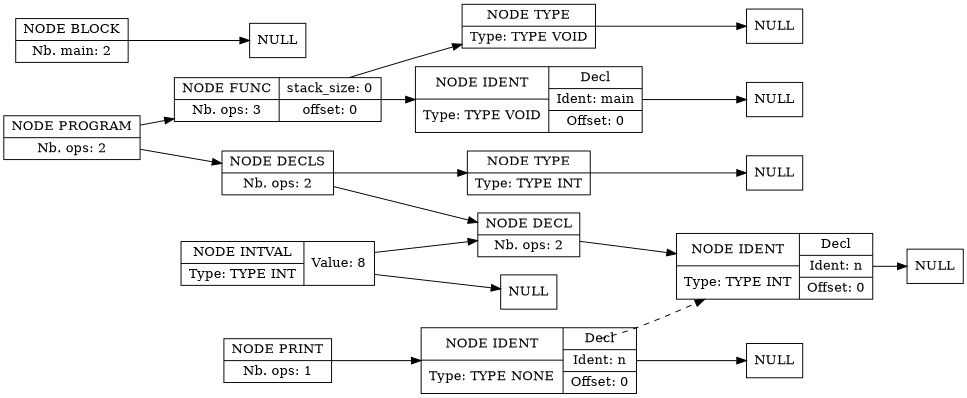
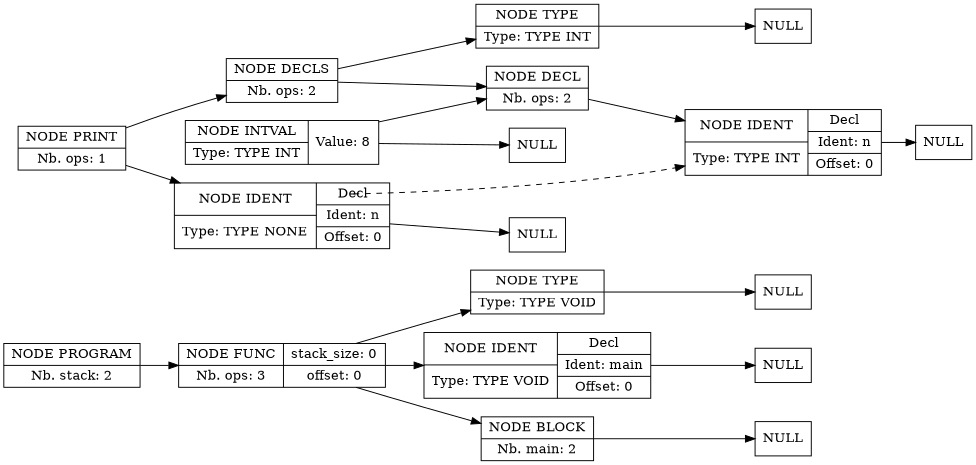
node "NODE PROGRAM": text "Nb. ops: 2" -> "Nb. stack: 2"
edge "NODE PROGRAM" -> "NODE DECLS": now "NODE PRINT" -> "NODE DECLS"
edge "NODE FUNC" -> "NODE BLOCK": added
